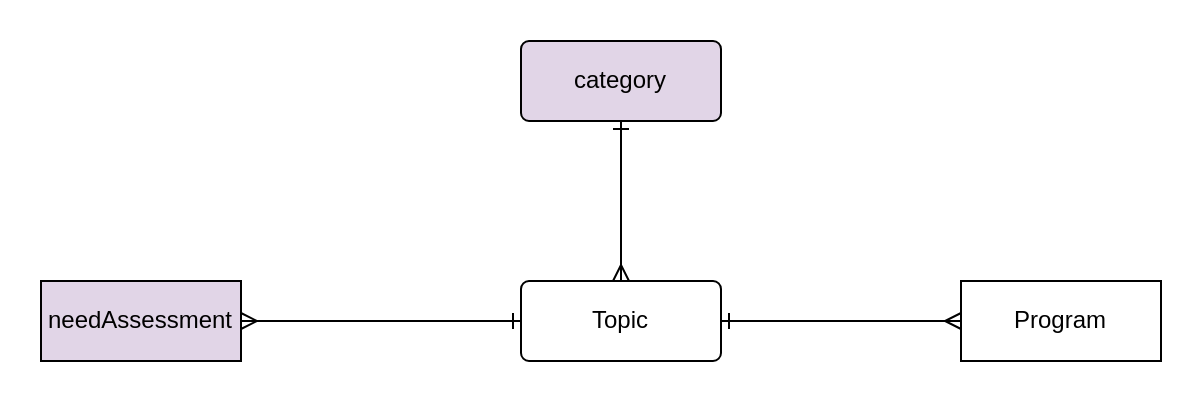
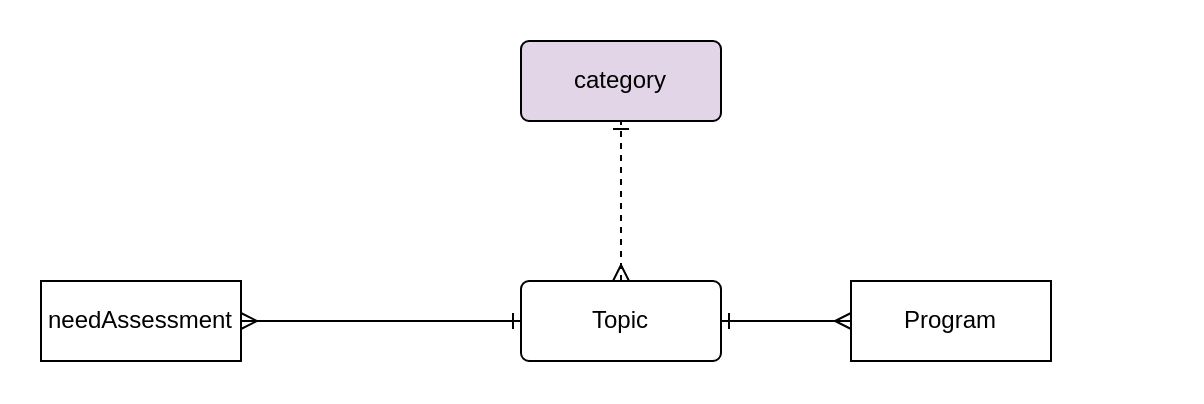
edge "category" -- "Topic": style solid -> dashed
node "needAssessment": fillcolor #e1d5e7 -> #ffffff
node "Program": moved (1061, 321) -> (951, 321)
